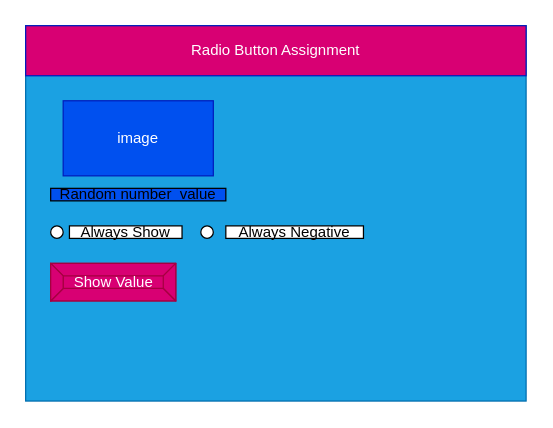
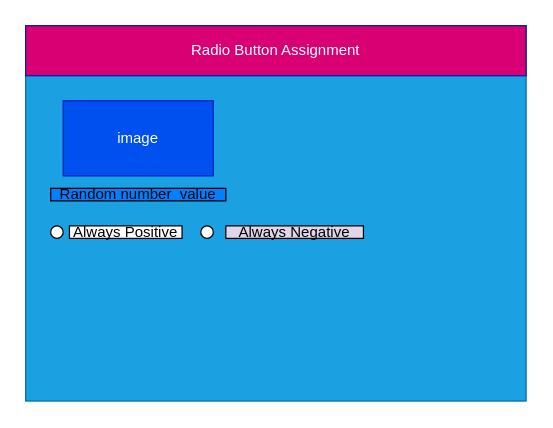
node "Random number value": fillcolor #0050ef -> #007fff
node "Always Show": label "Always Show" -> "Always Positive"
node "Always Negative": fillcolor #ffffff -> #e1d5e7
node "Show Value": removed
